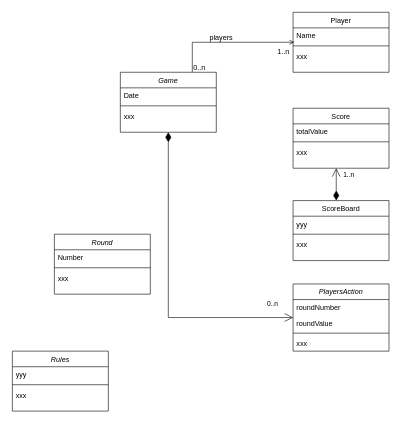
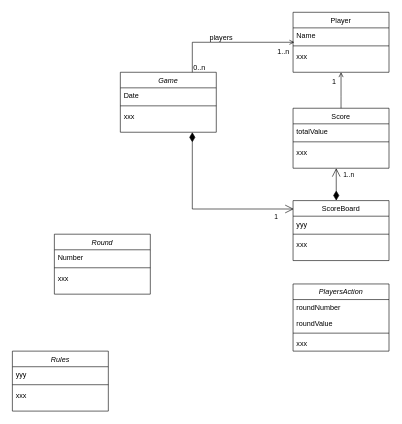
edge "Score" -> "Player": added, label "1"
edge "Game" -- "ScoreBoard": added, label "1"
edge "Game" -- "PlayersAction": removed, label "0..n"
